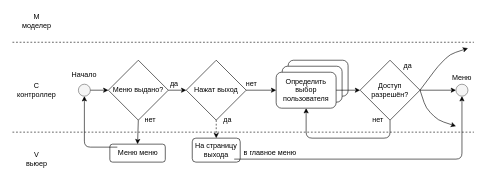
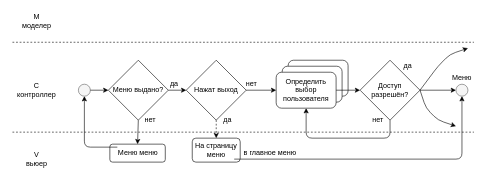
node "Начало": removed
node "На страницу выхода": label "На страницу выхода" -> "На страницу меню"
